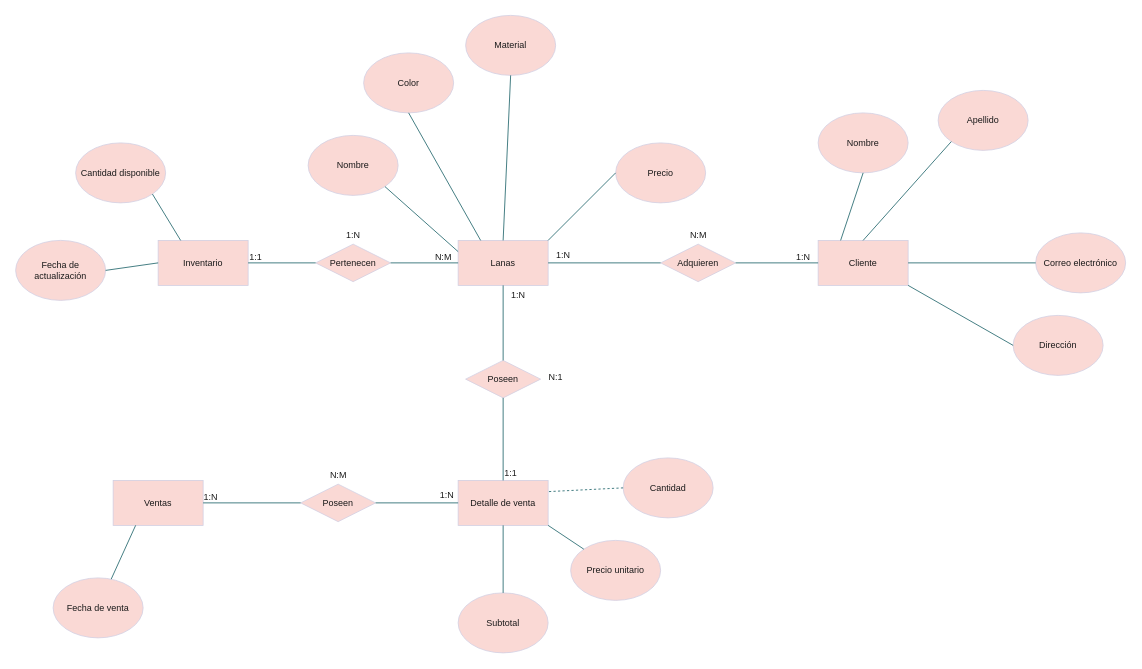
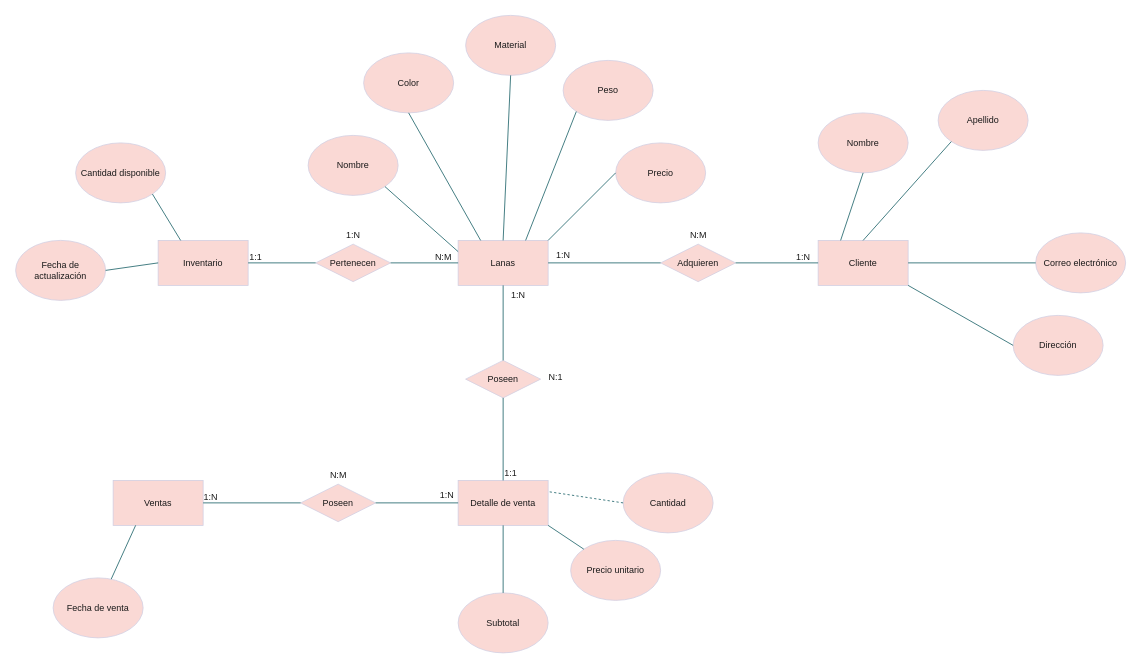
node "Peso": added
edge "Peso" -- "Lanas": added
node "Cantidad": moved (668, 488) -> (668, 503)
